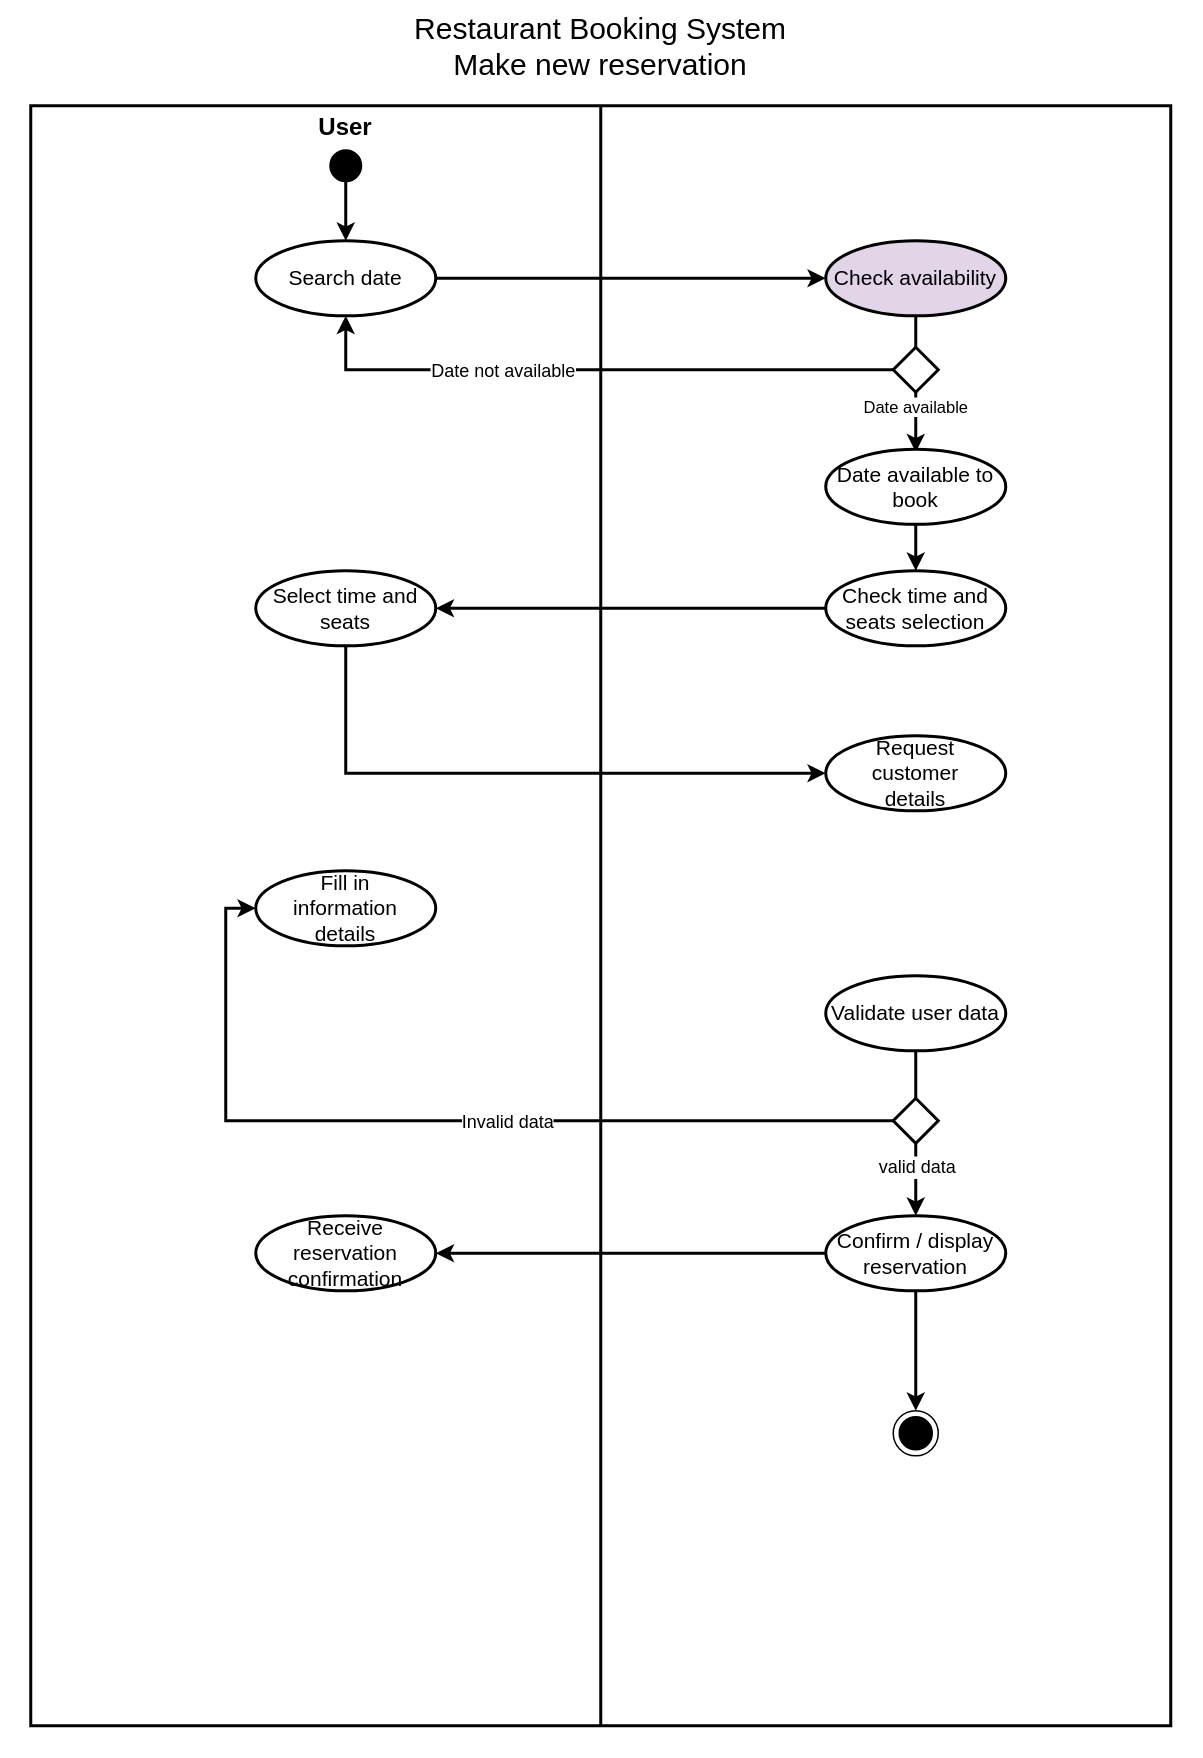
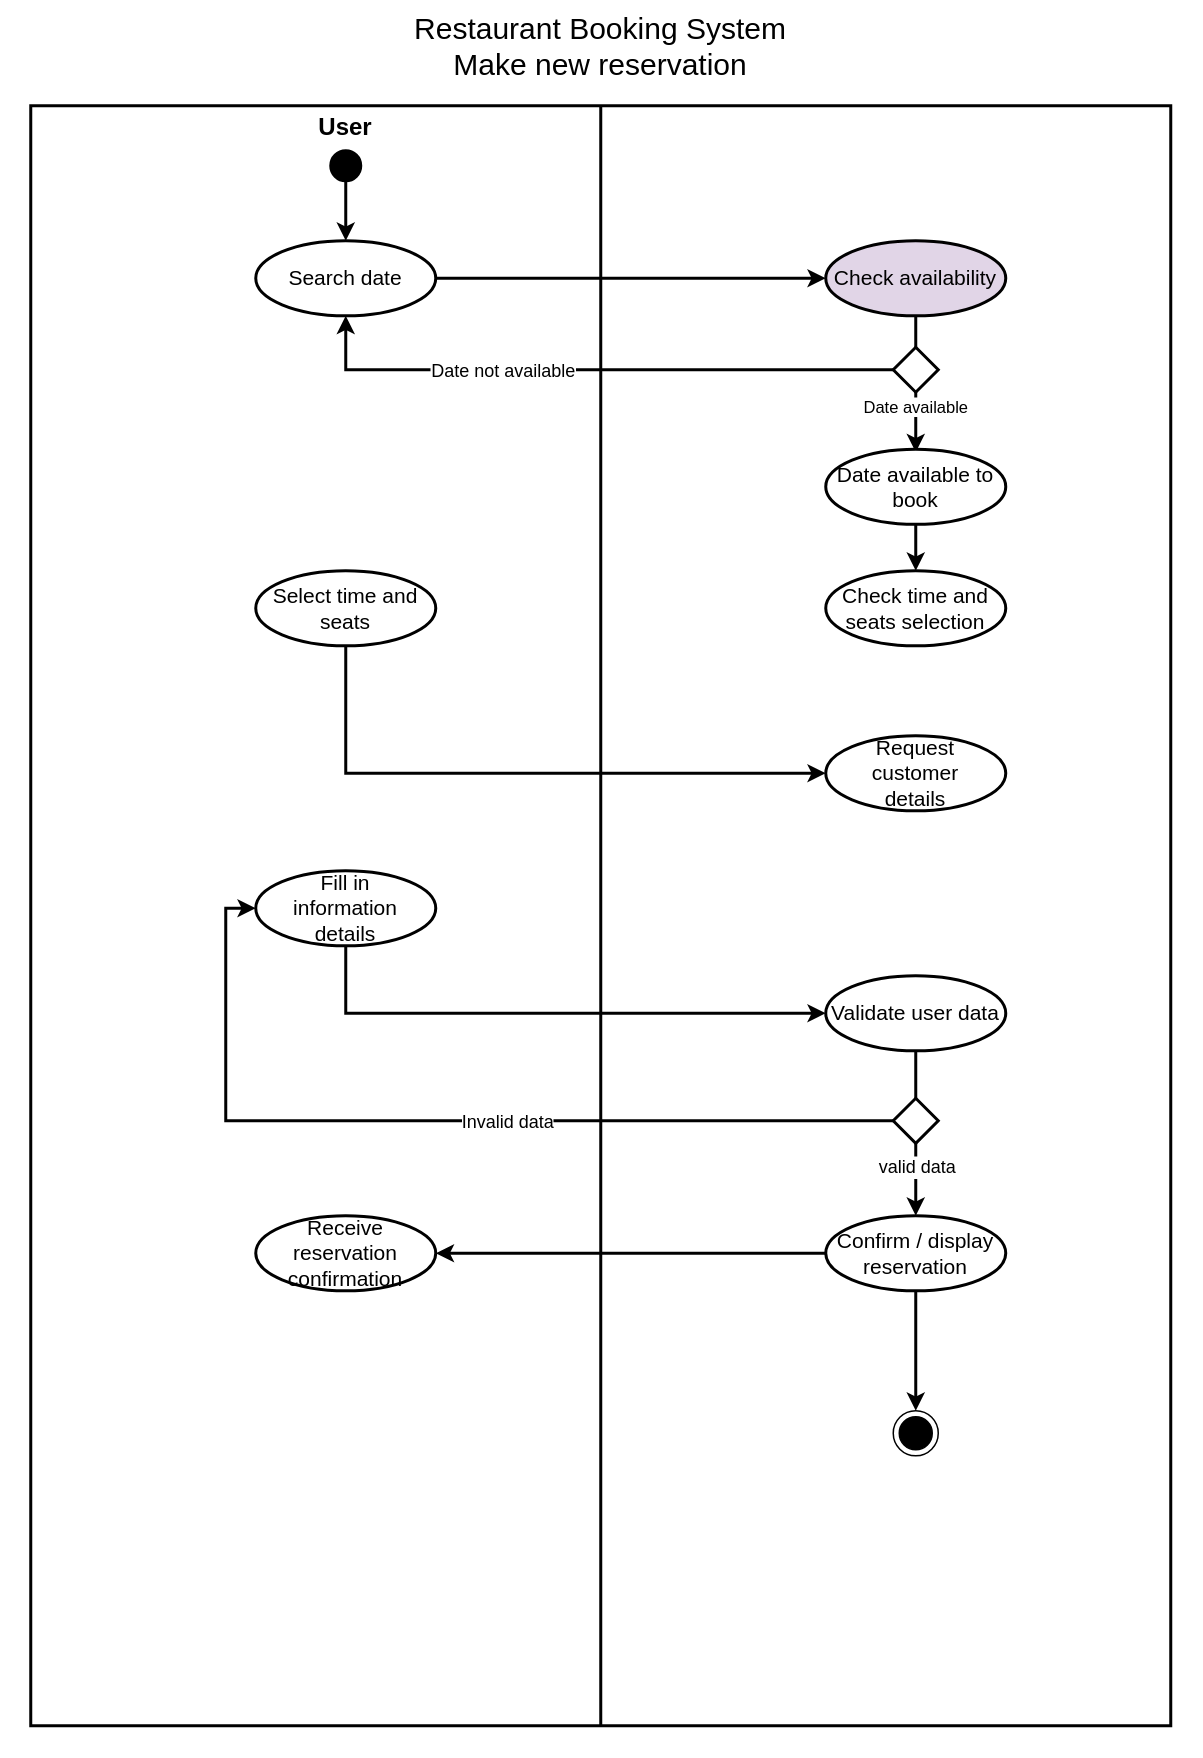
edge "Check time and seats selection" -> "Select time and seats": removed
edge "Fill in information details" -> "Validate user data": added
